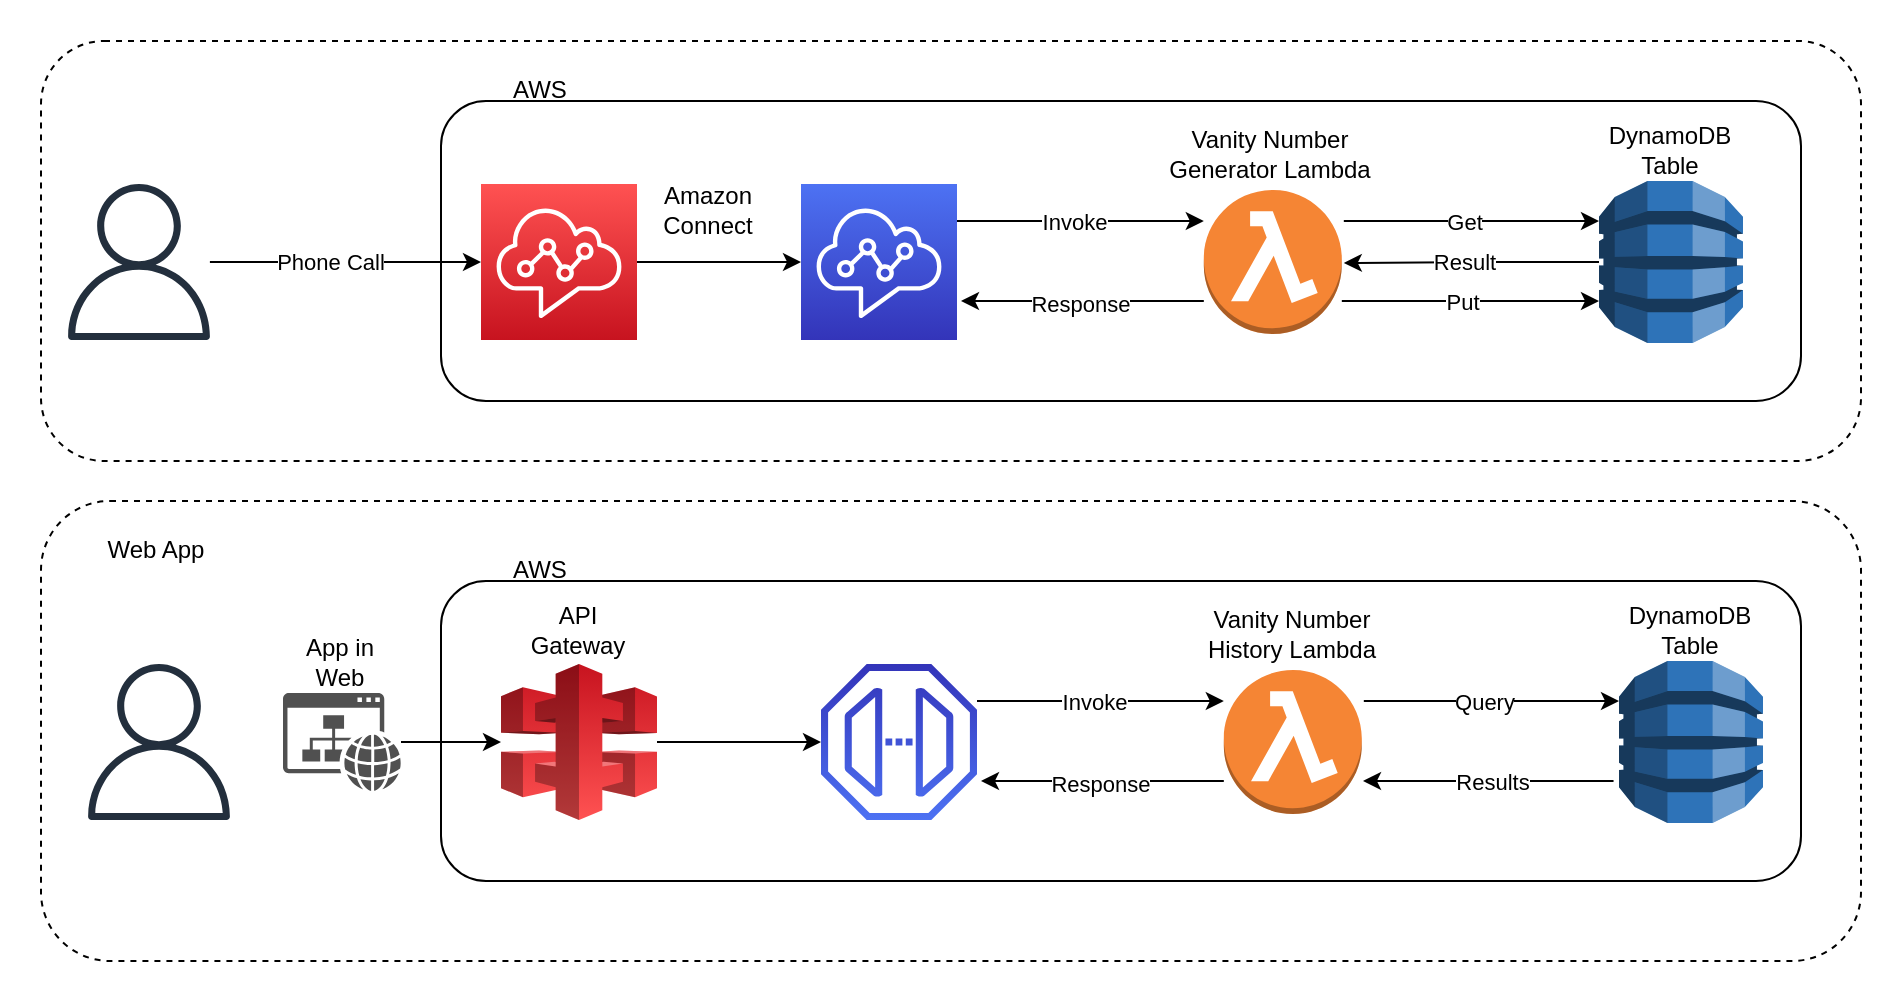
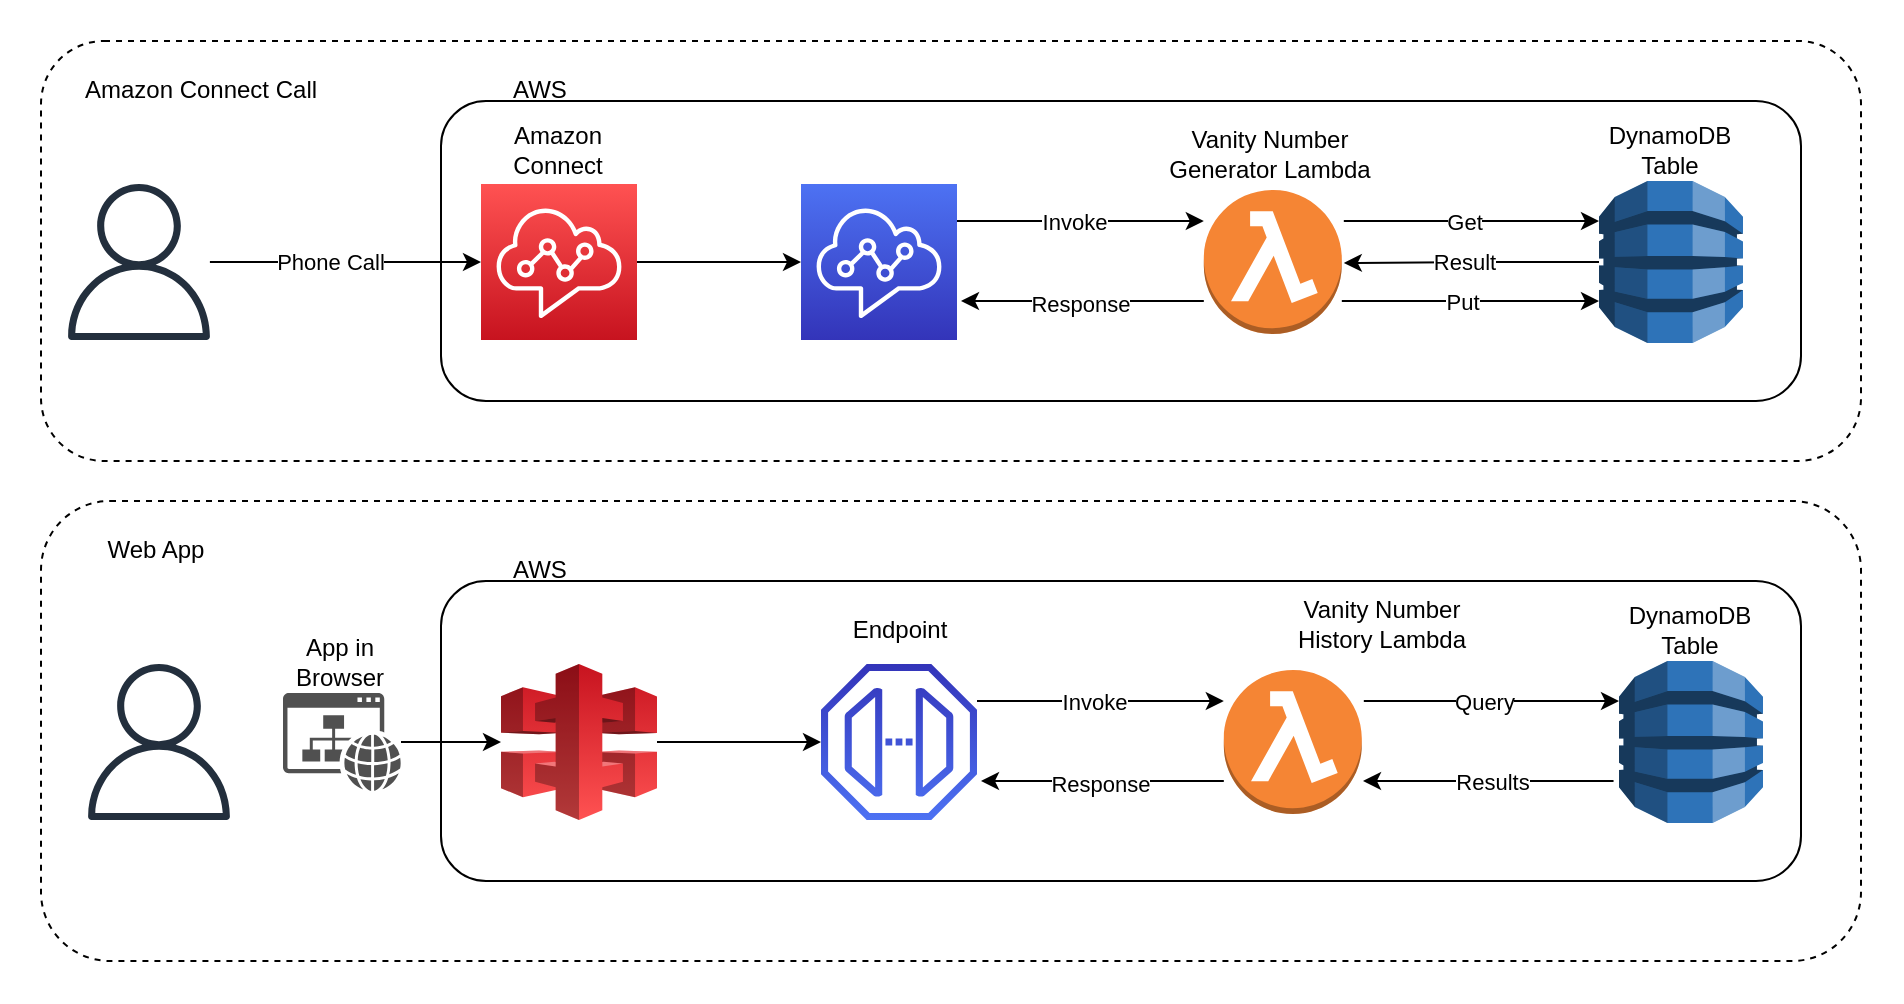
node "Amazon Connect Call": added
node "Amazon Connect": moved (709, 211) -> (559, 151)
node "API Gateway": removed
node "Endpoint": added
node "Vanity Number History Lambda": moved (1293, 634) -> (1383, 624)
node "App in Web": label "App in Web" -> "App in Browser"
